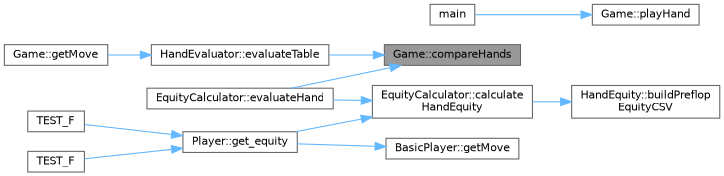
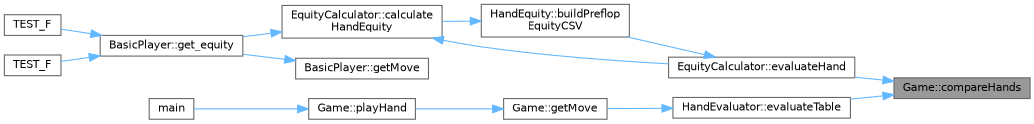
edge "HandEquity::buildPreflop EquityCSV" -> "EquityCalculator::evaluateHand": added
edge "Game::playHand" -> "Game::getMove": added
node "Player::get_equity": label "Player::get_equity" -> "BasicPlayer::get_equity"
